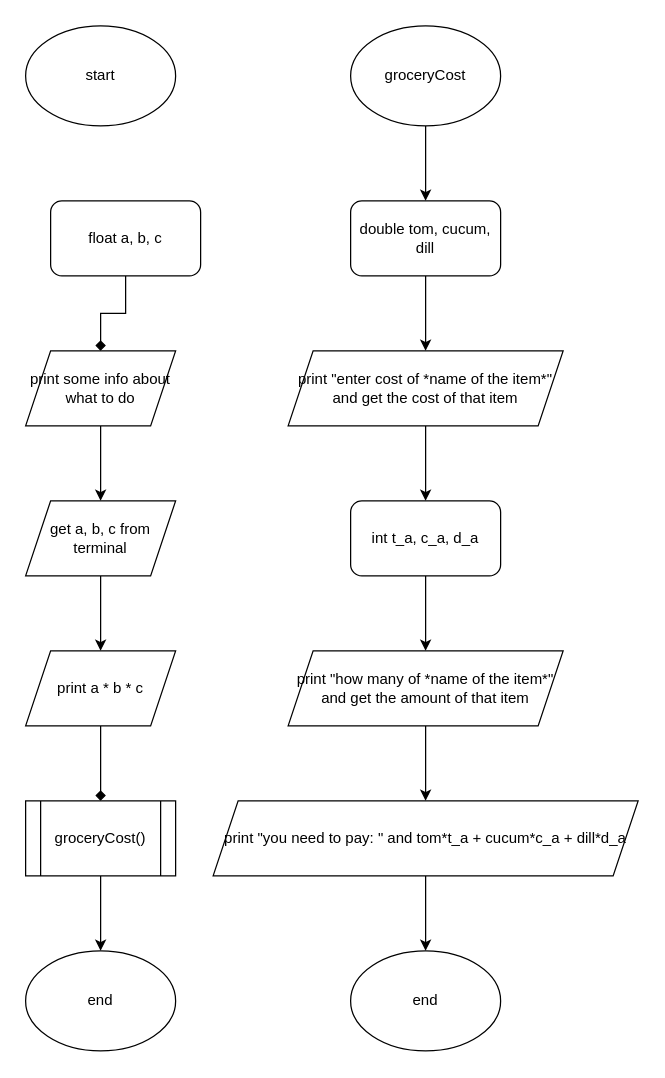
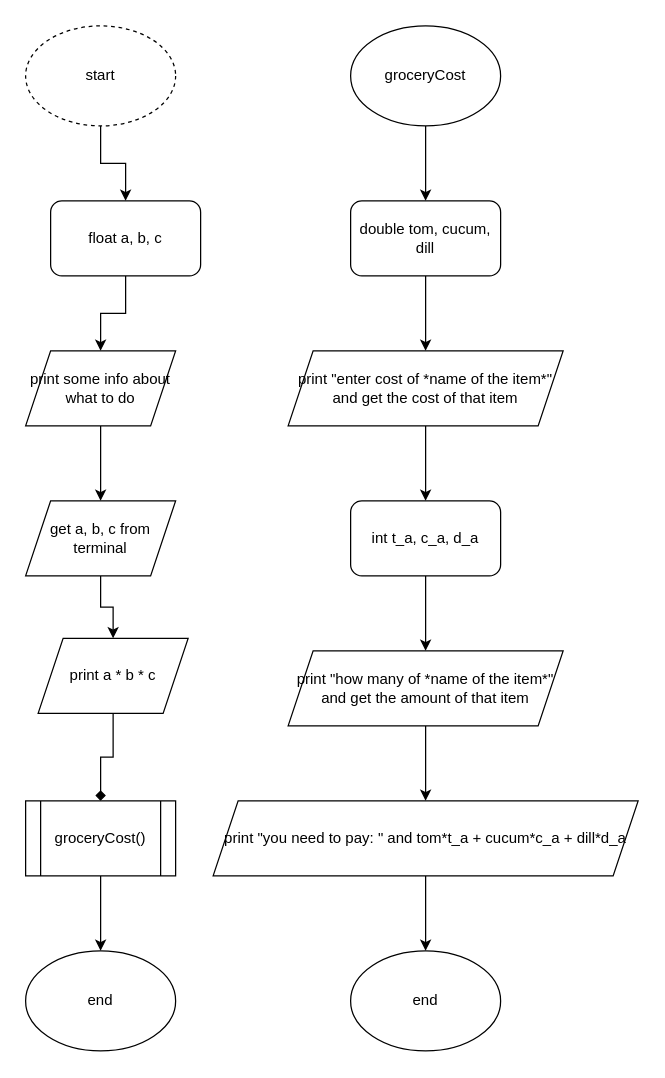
node "start": style solid -> dashed
edge "start" -> "float a, b, c": added
edge "float a, b, c" -> "print some info about what to do": arrowhead diamond -> classic
node "print a * b * c": moved (101, 688) -> (113, 676)
